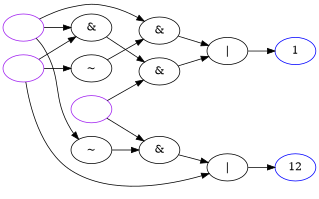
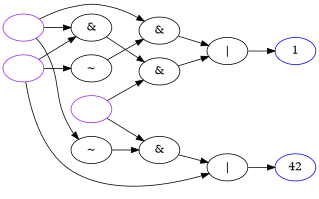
node "12": label "12" -> "42"
